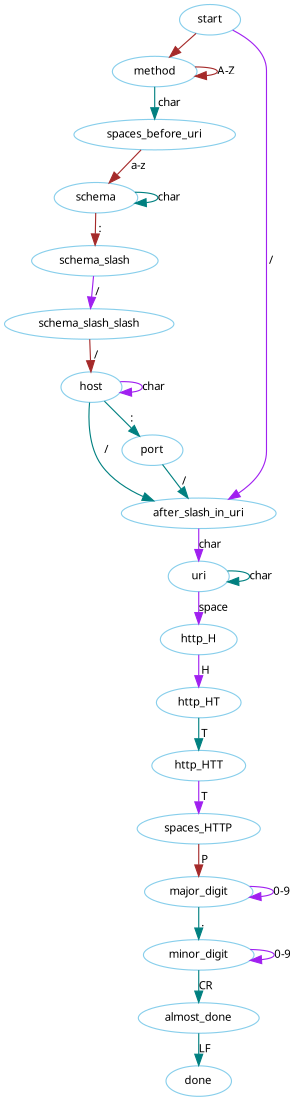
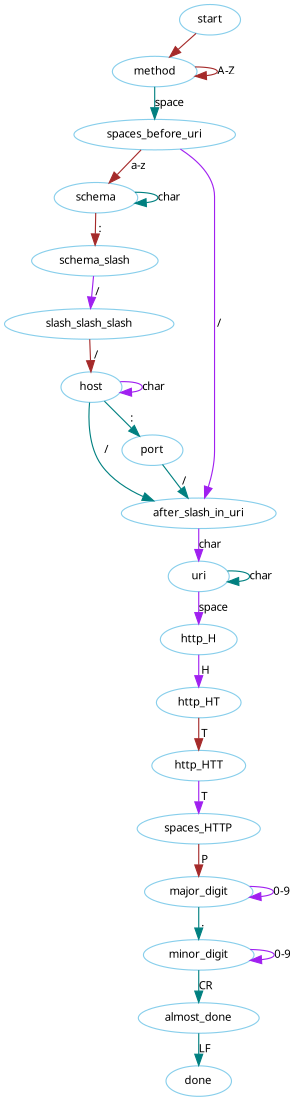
edge "method" -> "spaces_before_uri": label "char" -> "space"
edge "start" -> "after_slash_in_uri": now "spaces_before_uri" -> "after_slash_in_uri"
node "schema_slash_slash": label "schema_slash_slash" -> "slash_slash_slash"
edge "http_HT" -> "http_HTT": color teal -> brown
